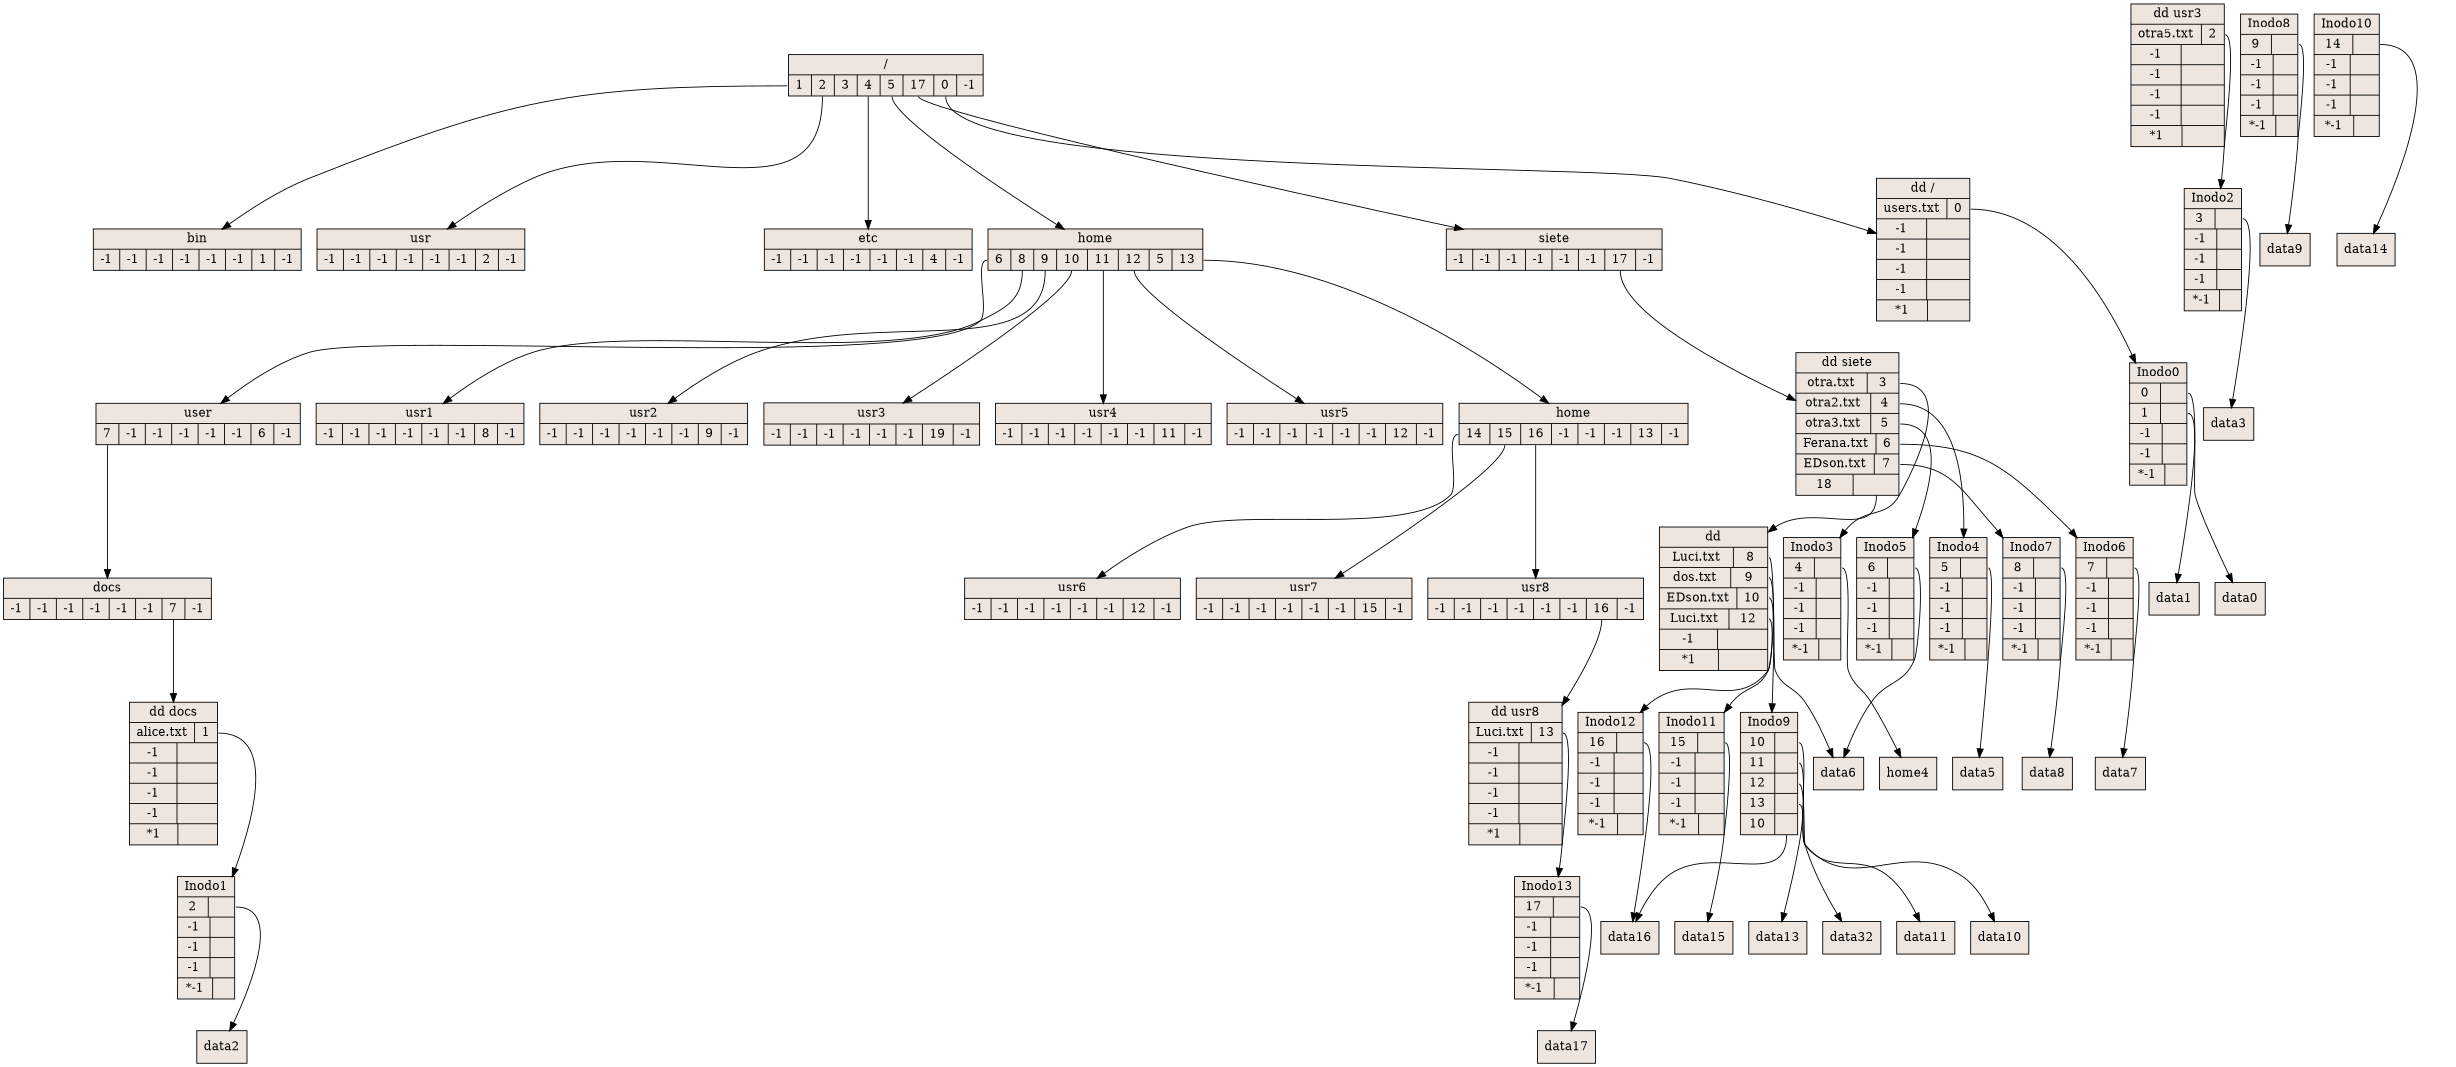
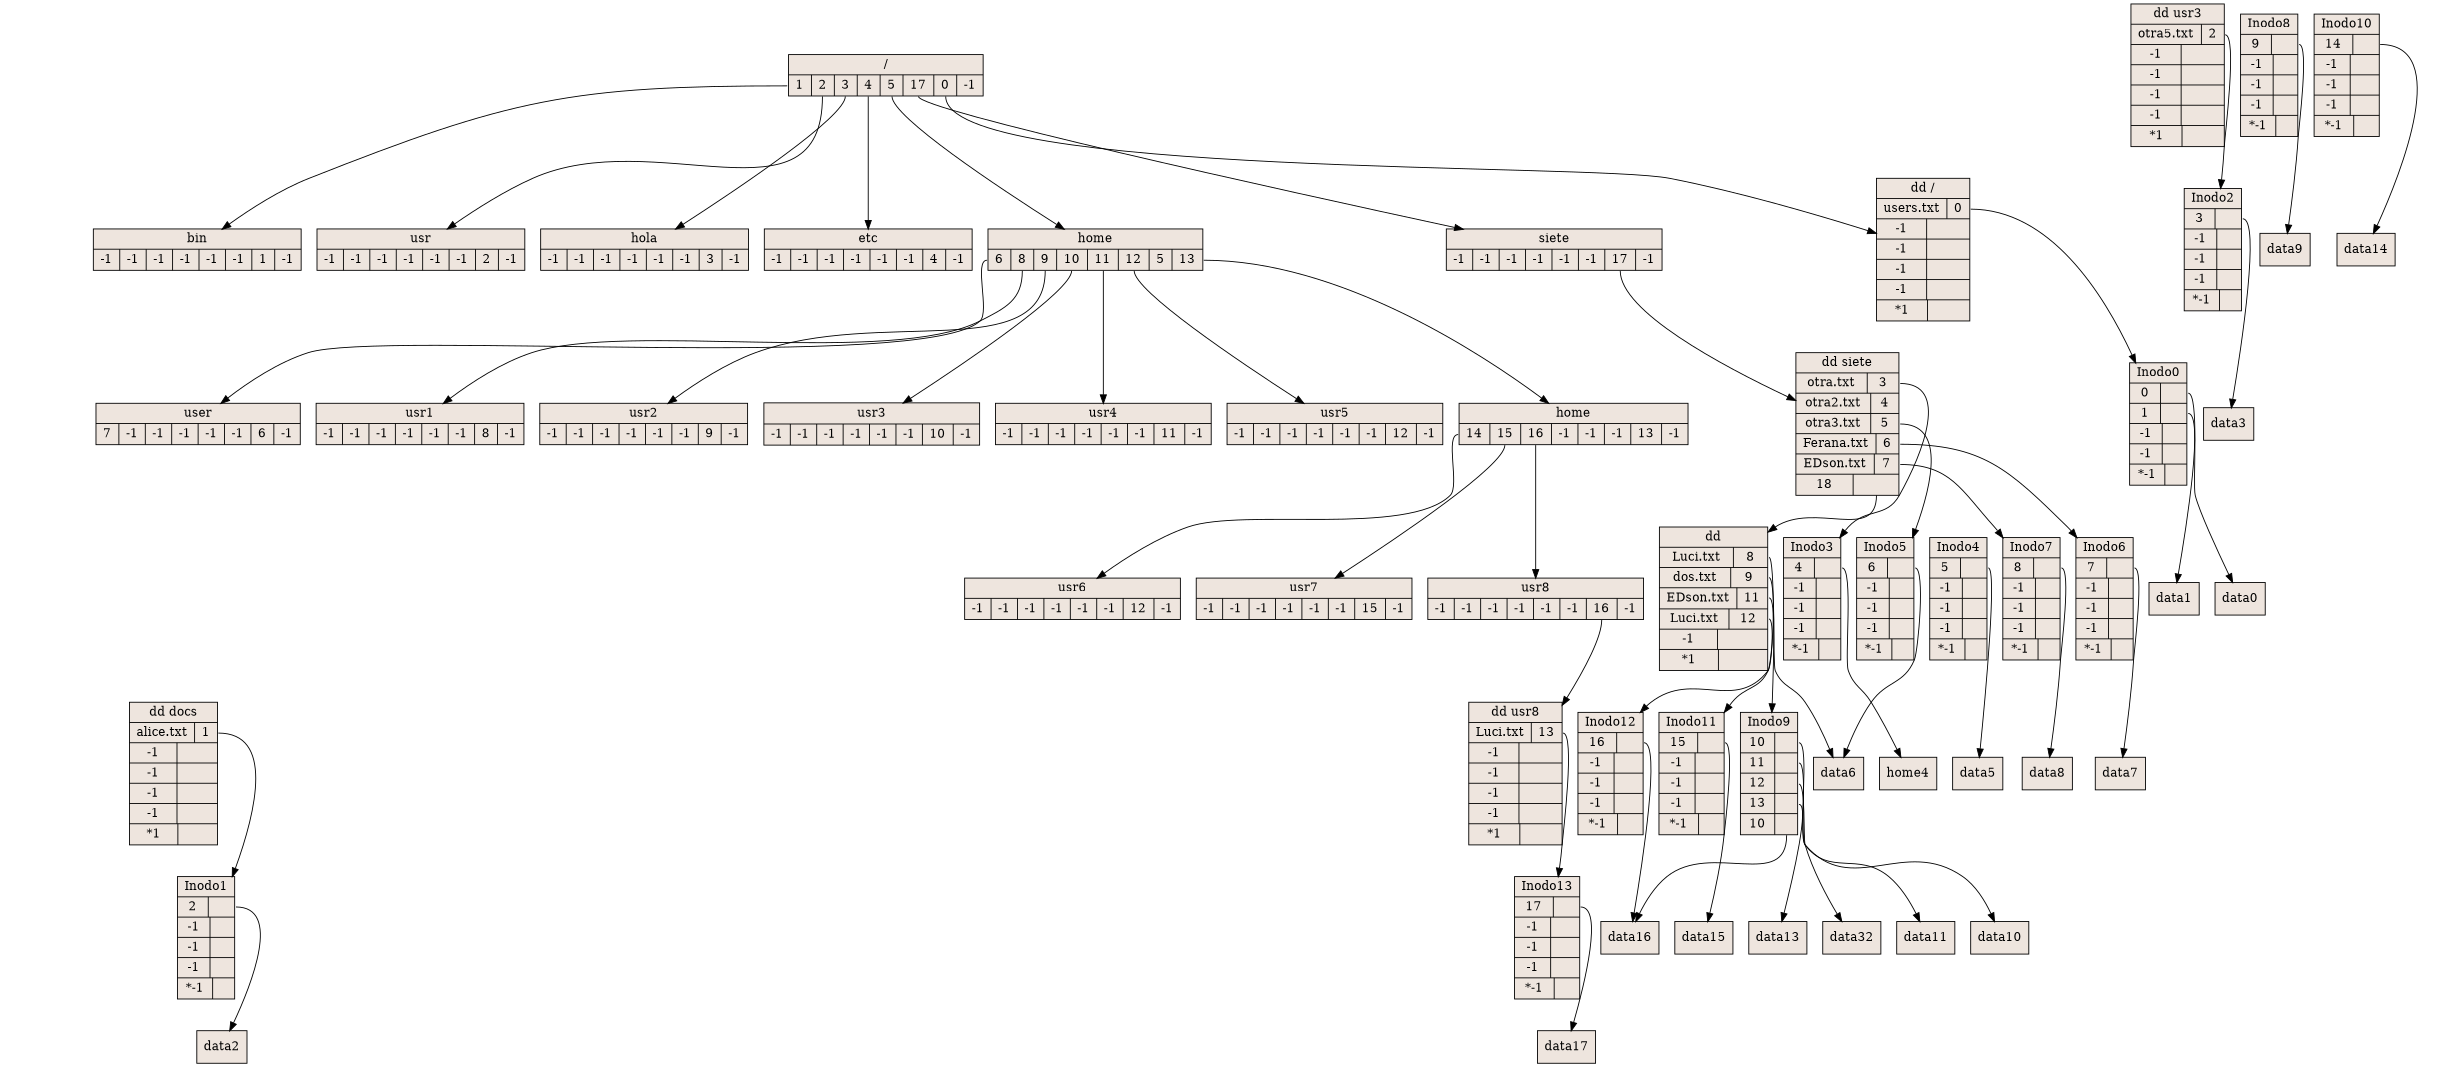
node "hola": added
node "usr3": text "19" -> "10"
edge "dd siete" -> "Inodo4": removed
node "dd": text "10" -> "11"
node "docs": removed
